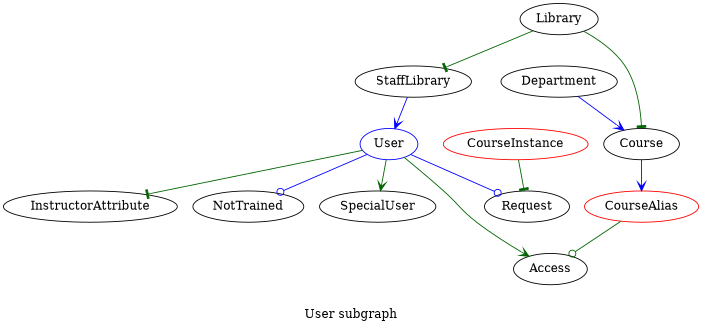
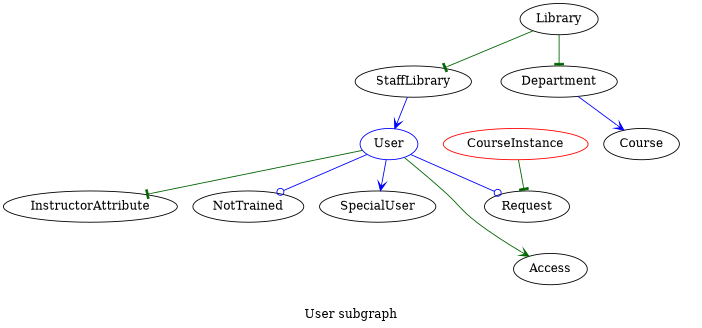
edge "Library" -> "Course": now "Library" -> "Department"
edge "User" -> "SpecialUser": color darkgreen -> blue
node "CourseAlias": removed
